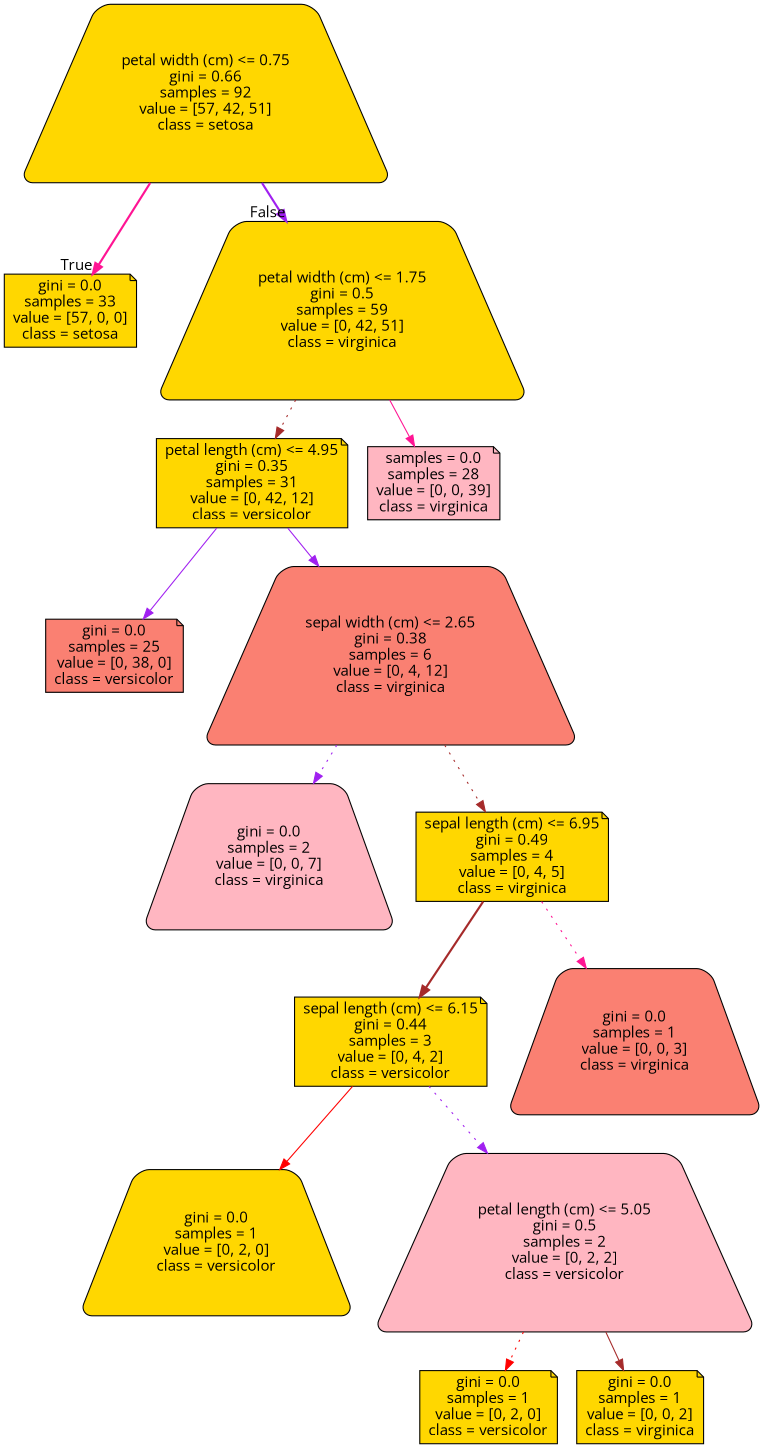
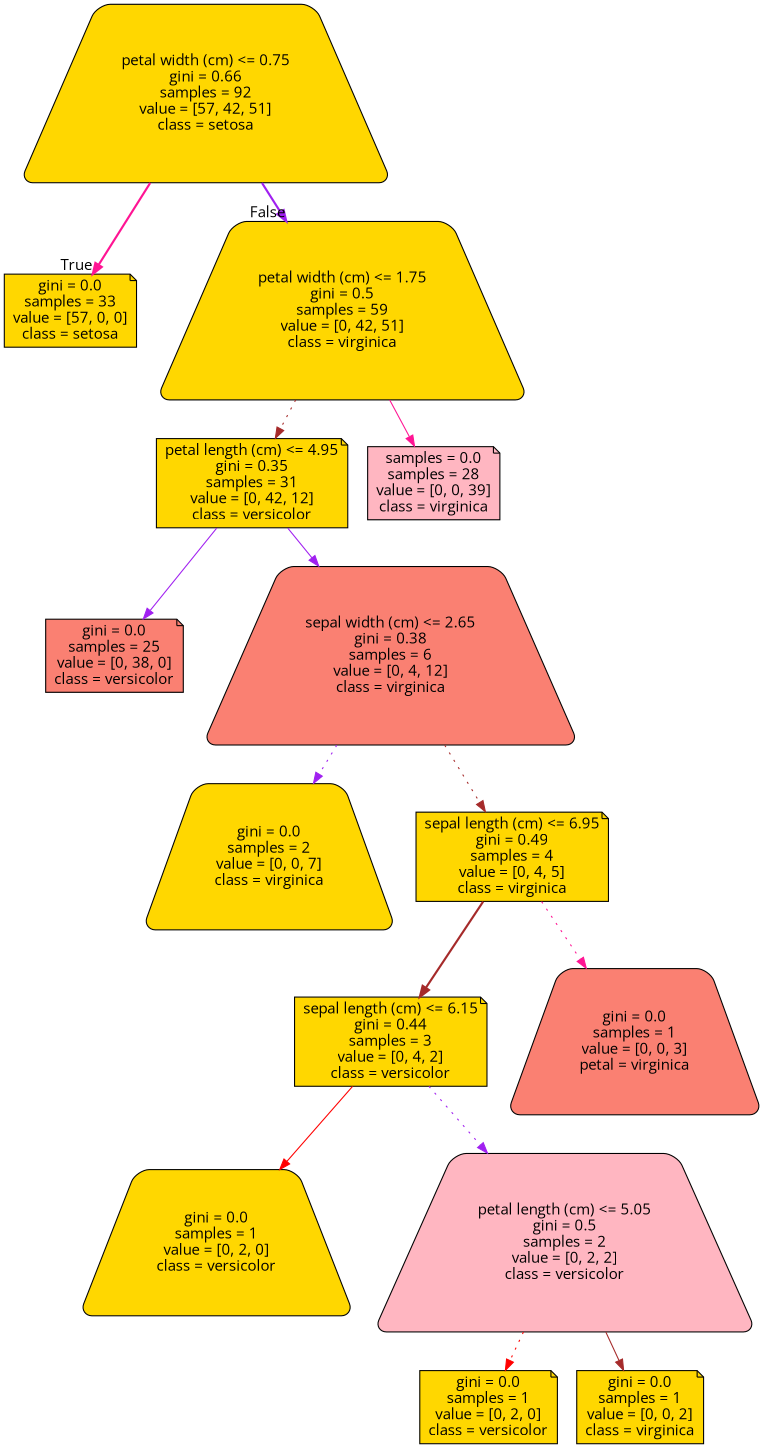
node "gini = 0.0 samples = 2 value = [0, 0, 7] class = virginica": fillcolor lightpink -> gold
node "gini = 0.0 samples = 1 value = [0, 0, 3] class = virginica": label "gini = 0.0 samples = 1 value = [0, 0, 3] class = virginica" -> "gini = 0.0 samples = 1 value = [0, 0, 3] petal = virginica"
